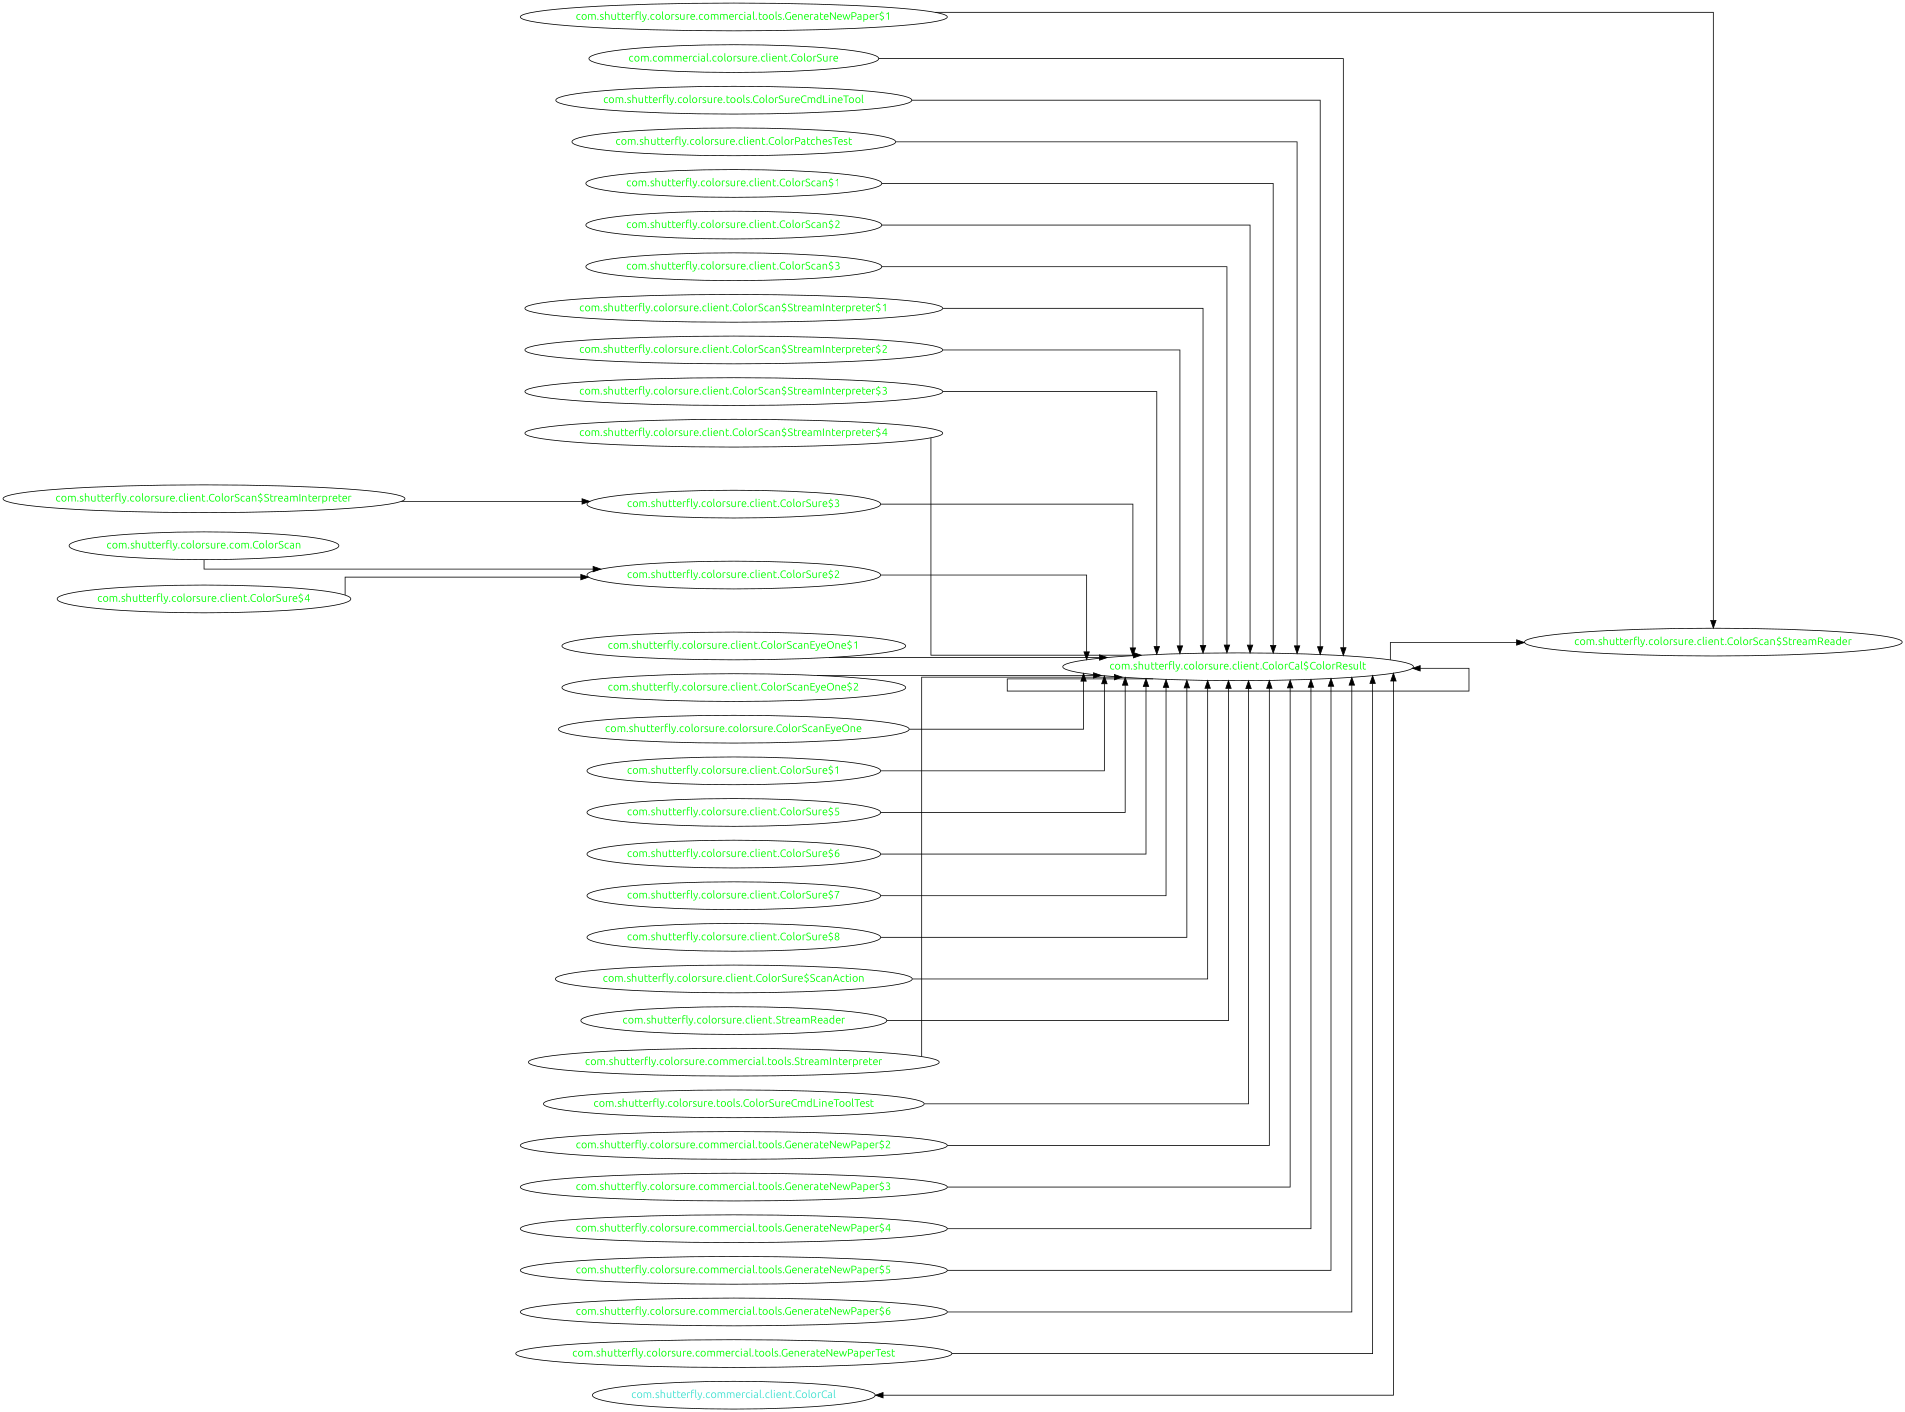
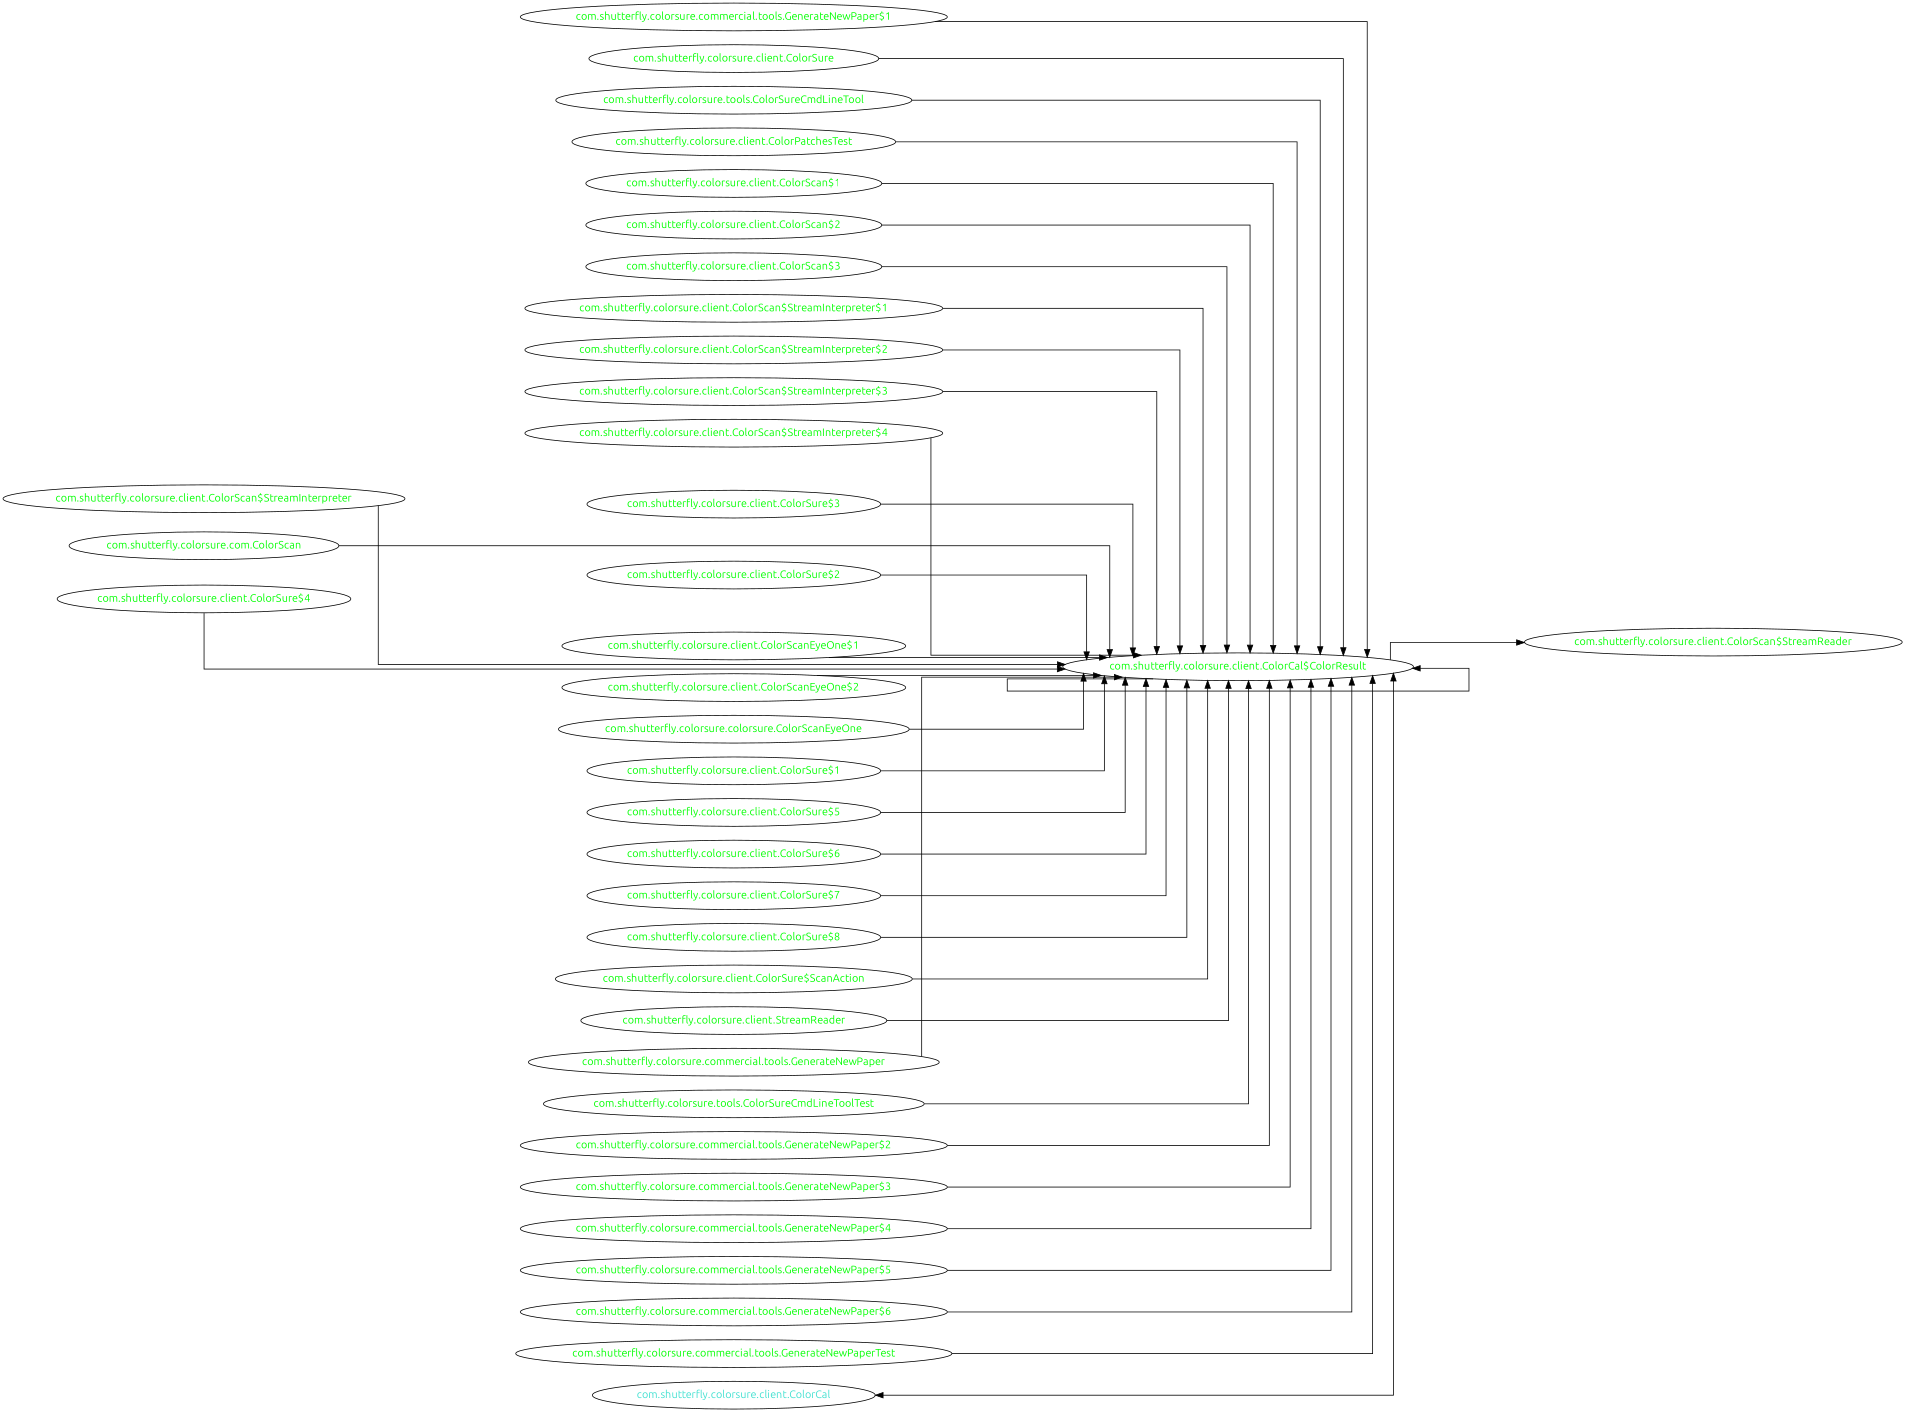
edge "com.shutterfly.colorsure.commercial.tools.GenerateNewPaper$1" -> "com.shutterfly.colorsure.client.ColorScan$StreamReader": now "com.shutterfly.colorsure.commercial.tools.GenerateNewPaper$1" -> "com.shutterfly.colorsure.client.ColorCal$ColorResult"
node "com.commercial.colorsure.client.ColorSure": label "com.commercial.colorsure.client.ColorSure" -> "com.shutterfly.colorsure.client.ColorSure"
edge "com.shutterfly.colorsure.client.ColorScan$StreamInterpreter" -> "com.shutterfly.colorsure.client.ColorSure$3": now "com.shutterfly.colorsure.client.ColorScan$StreamInterpreter" -> "com.shutterfly.colorsure.client.ColorCal$ColorResult"
edge "com.shutterfly.colorsure.com.ColorScan" -> "com.shutterfly.colorsure.client.ColorSure$2": now "com.shutterfly.colorsure.com.ColorScan" -> "com.shutterfly.colorsure.client.ColorCal$ColorResult"
edge "com.shutterfly.colorsure.client.ColorSure$4" -> "com.shutterfly.colorsure.client.ColorSure$2": now "com.shutterfly.colorsure.client.ColorSure$4" -> "com.shutterfly.colorsure.client.ColorCal$ColorResult"
node "com.shutterfly.colorsure.commercial.tools.StreamInterpreter": label "com.shutterfly.colorsure.commercial.tools.StreamInterpreter" -> "com.shutterfly.colorsure.commercial.tools.GenerateNewPaper"
node "com.shutterfly.commercial.client.ColorCal": label "com.shutterfly.commercial.client.ColorCal" -> "com.shutterfly.colorsure.client.ColorCal"
